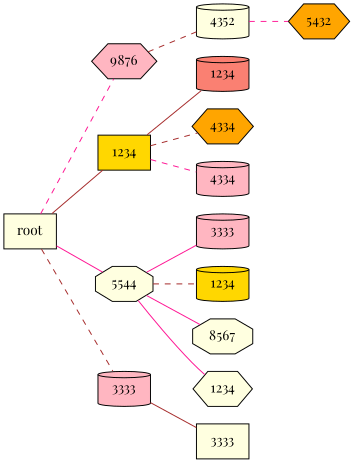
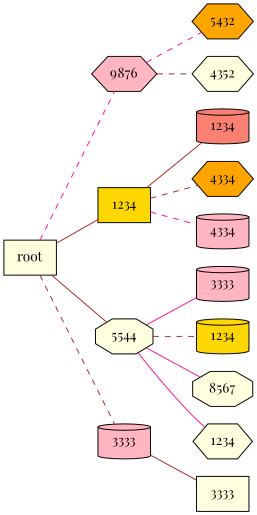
node "4352": shape cylinder -> hexagon
edge "4352" -- "5432": now "9876" -- "5432"
edge "root" -- "5544": color deeppink -> brown
